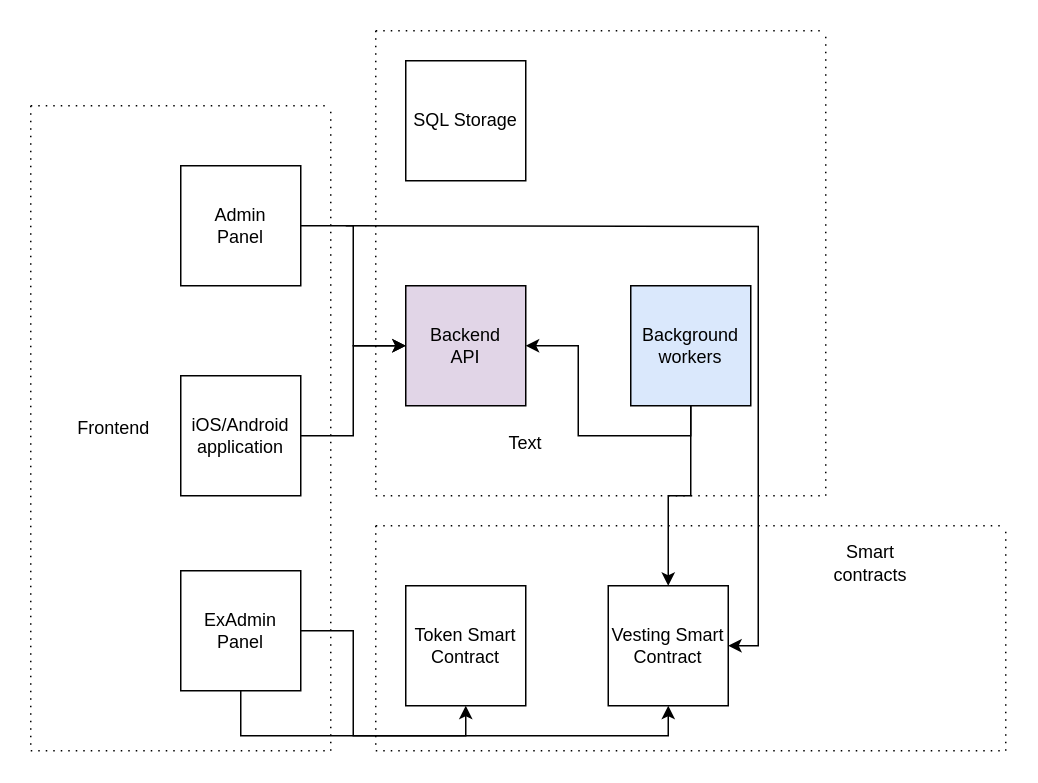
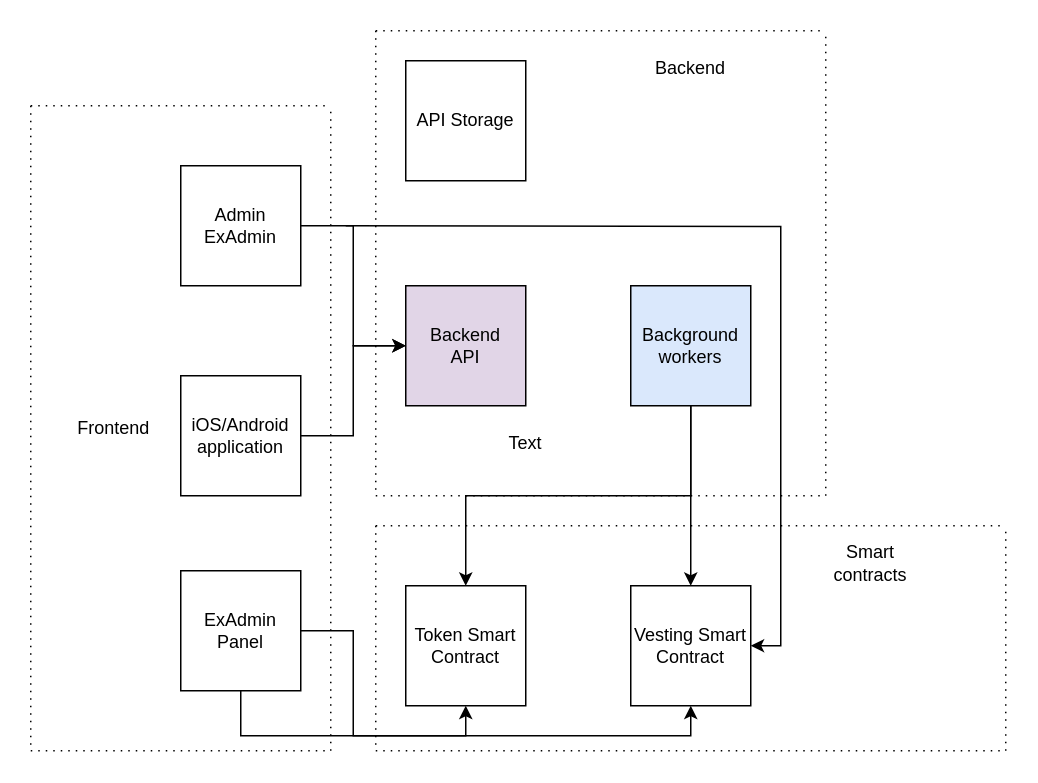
node "Backend": added
node "SQL Storage": label "SQL Storage" -> "API Storage"
node "Admin Panel": label "Admin Panel" -> "Admin ExAdmin"
edge "Background workers" -> "Backend API": now "Background workers" -> "Token Smart Contract"
node "Vesting Smart Contract": moved (668, 646) -> (691, 646)
